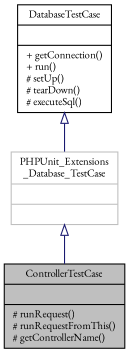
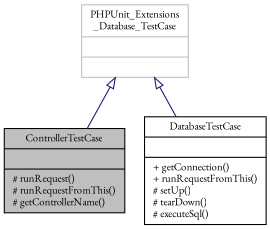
node "DatabaseTestCase": text "+ run()" -> "+ runRequestFromThis()"
edge "PHPUnit_Extensions" -> "DatabaseTestCase": reversed
